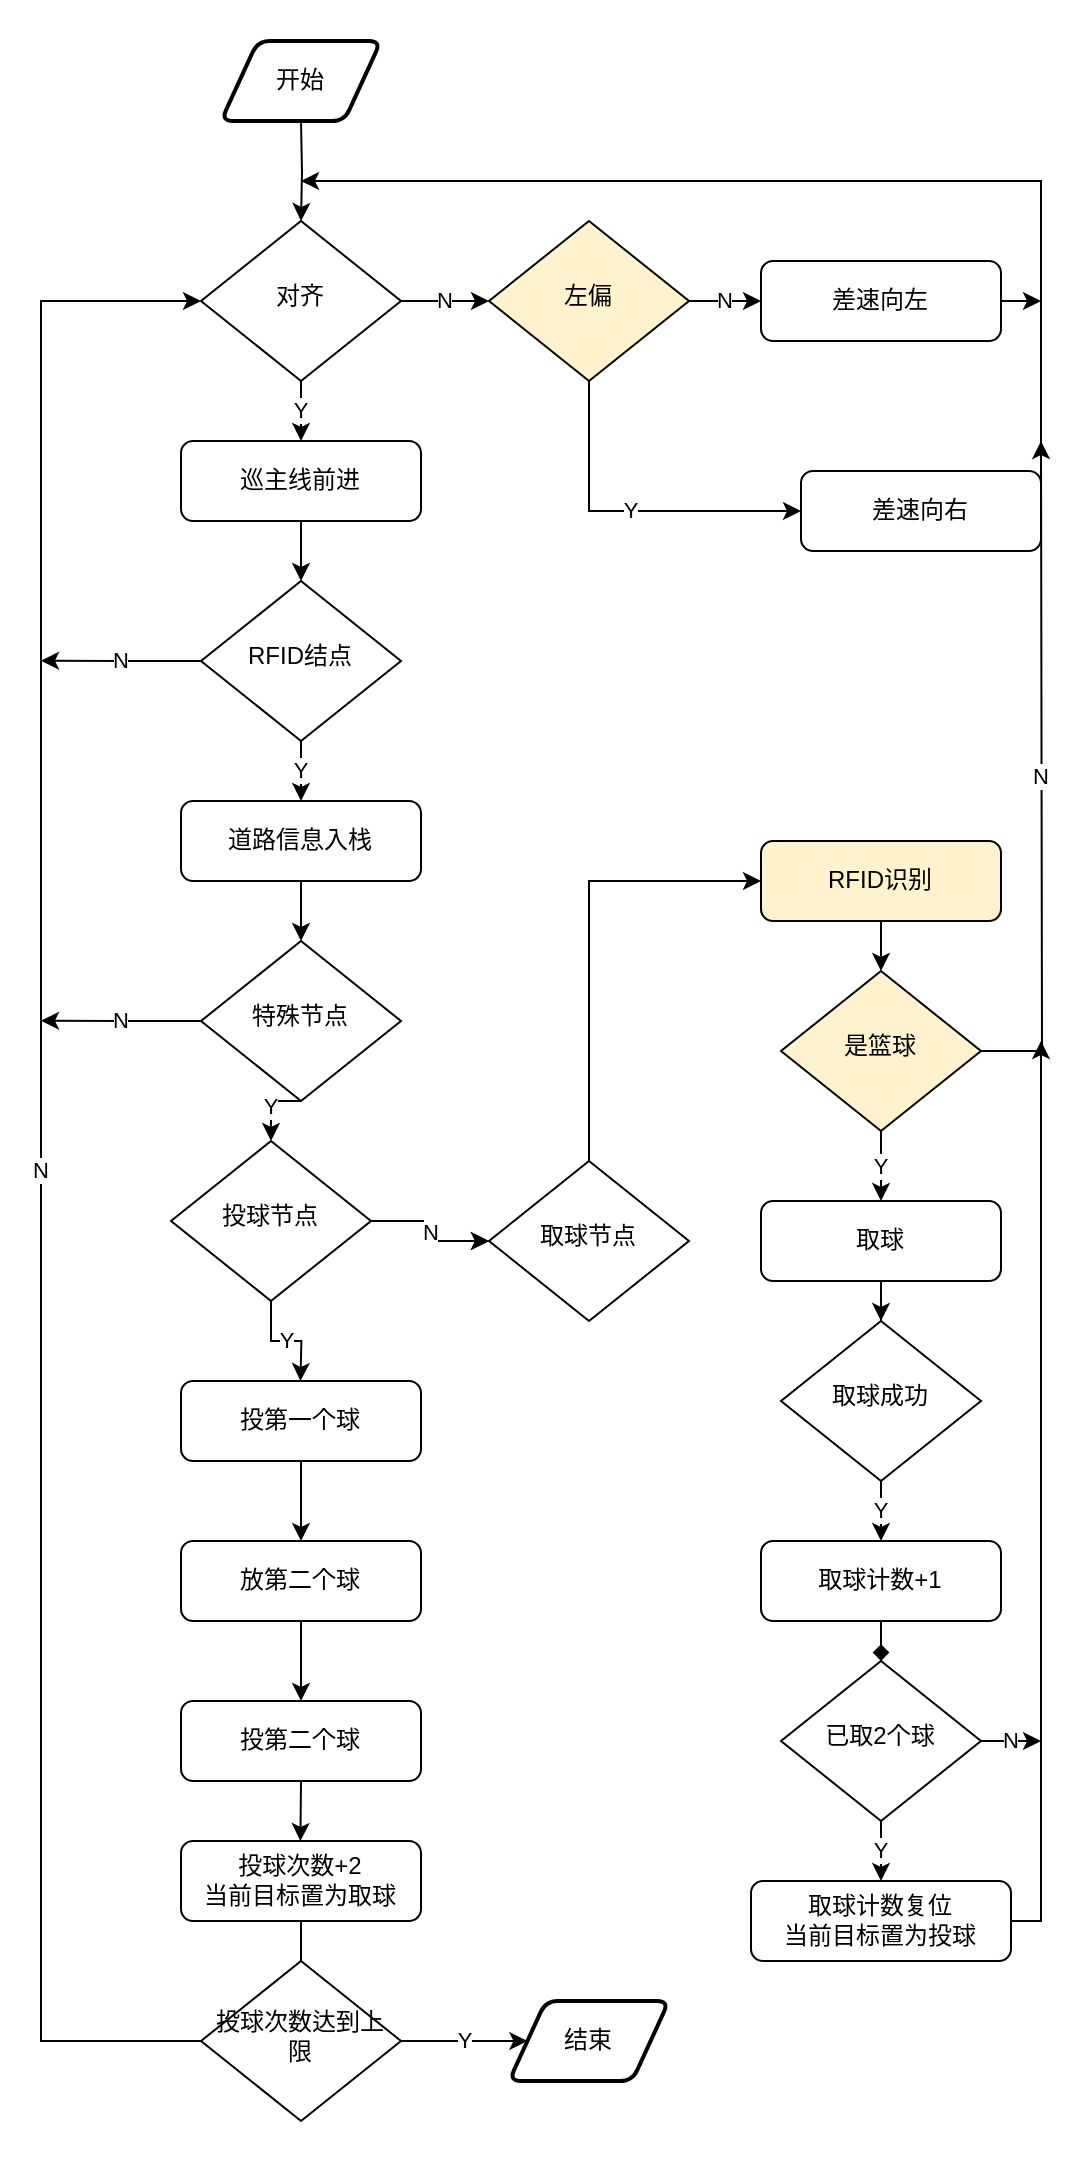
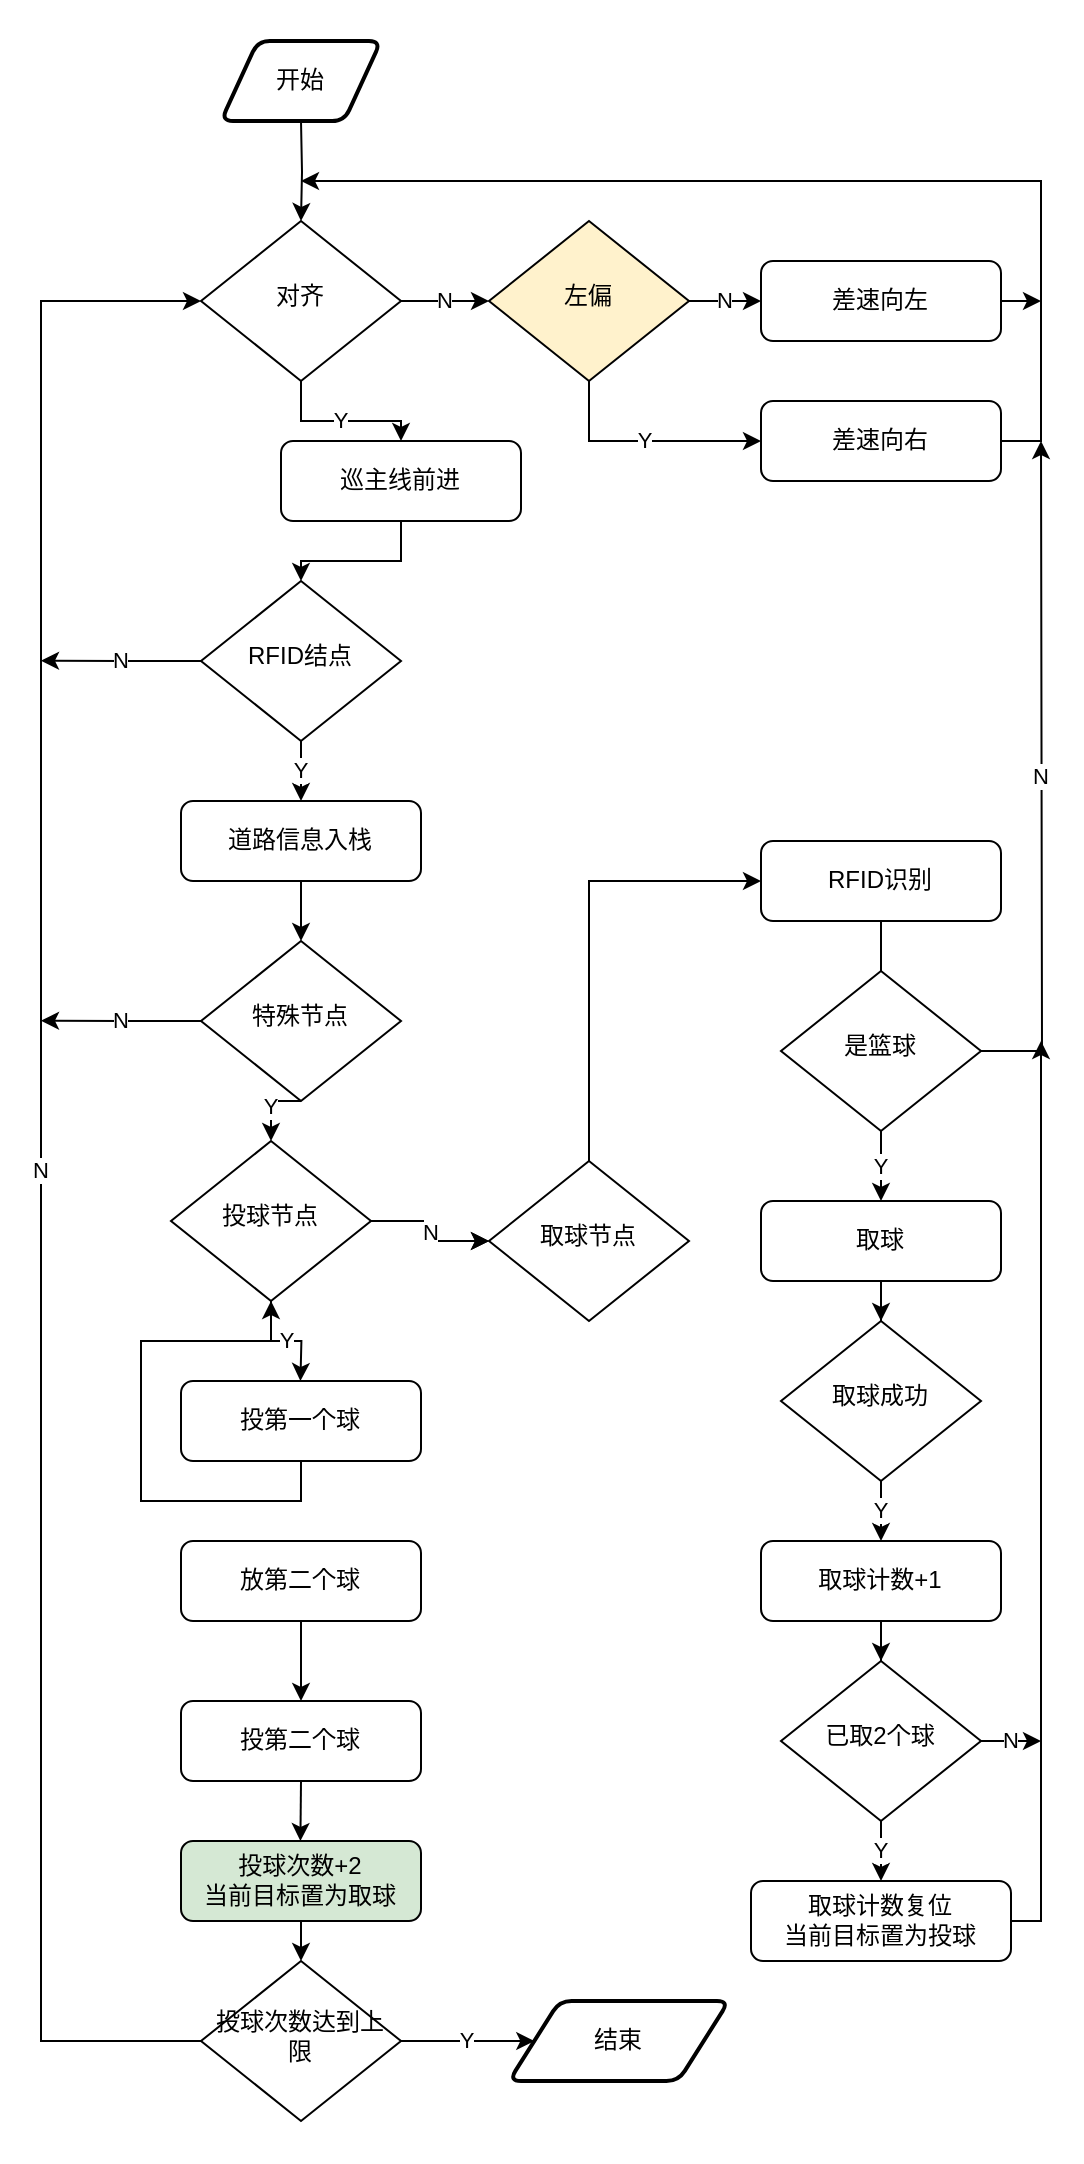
node "巡主线前进": moved (301, 481) -> (401, 481)
node "差速向右": moved (921, 511) -> (881, 441)
node "RFID识别": fillcolor #fff2cc -> #ffffff
edge "RFID识别" -> "是篮球": arrowhead classic -> none
node "是篮球": fillcolor #fff2cc -> #ffffff
edge "投第一个球" -> "放第二个球": now "投第一个球" -> "投球节点"
edge "取球计数+1" -> "已取2个球": arrowhead diamond -> classic
node "投球次数+2 当前目标置为取球": fillcolor #ffffff -> #d5e8d4
edge "投球次数+2 当前目标置为取球" -- "投球次数达到上限": arrowhead none -> classic
node "结束": size 160x80 -> 220x80
